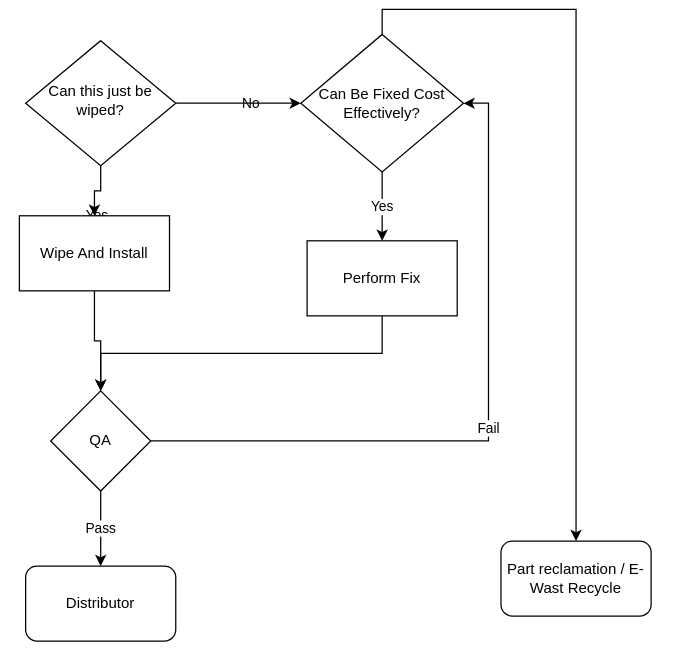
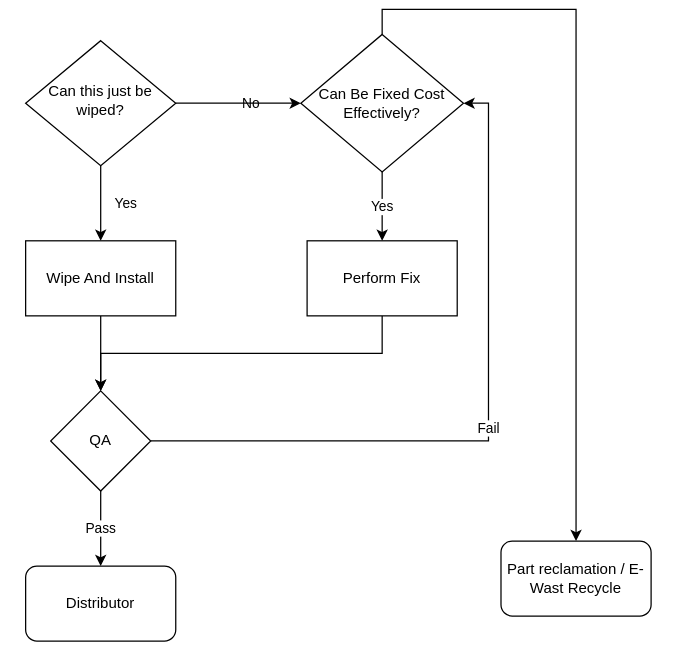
node "Wipe And Install": moved (94, 253) -> (101, 278)
